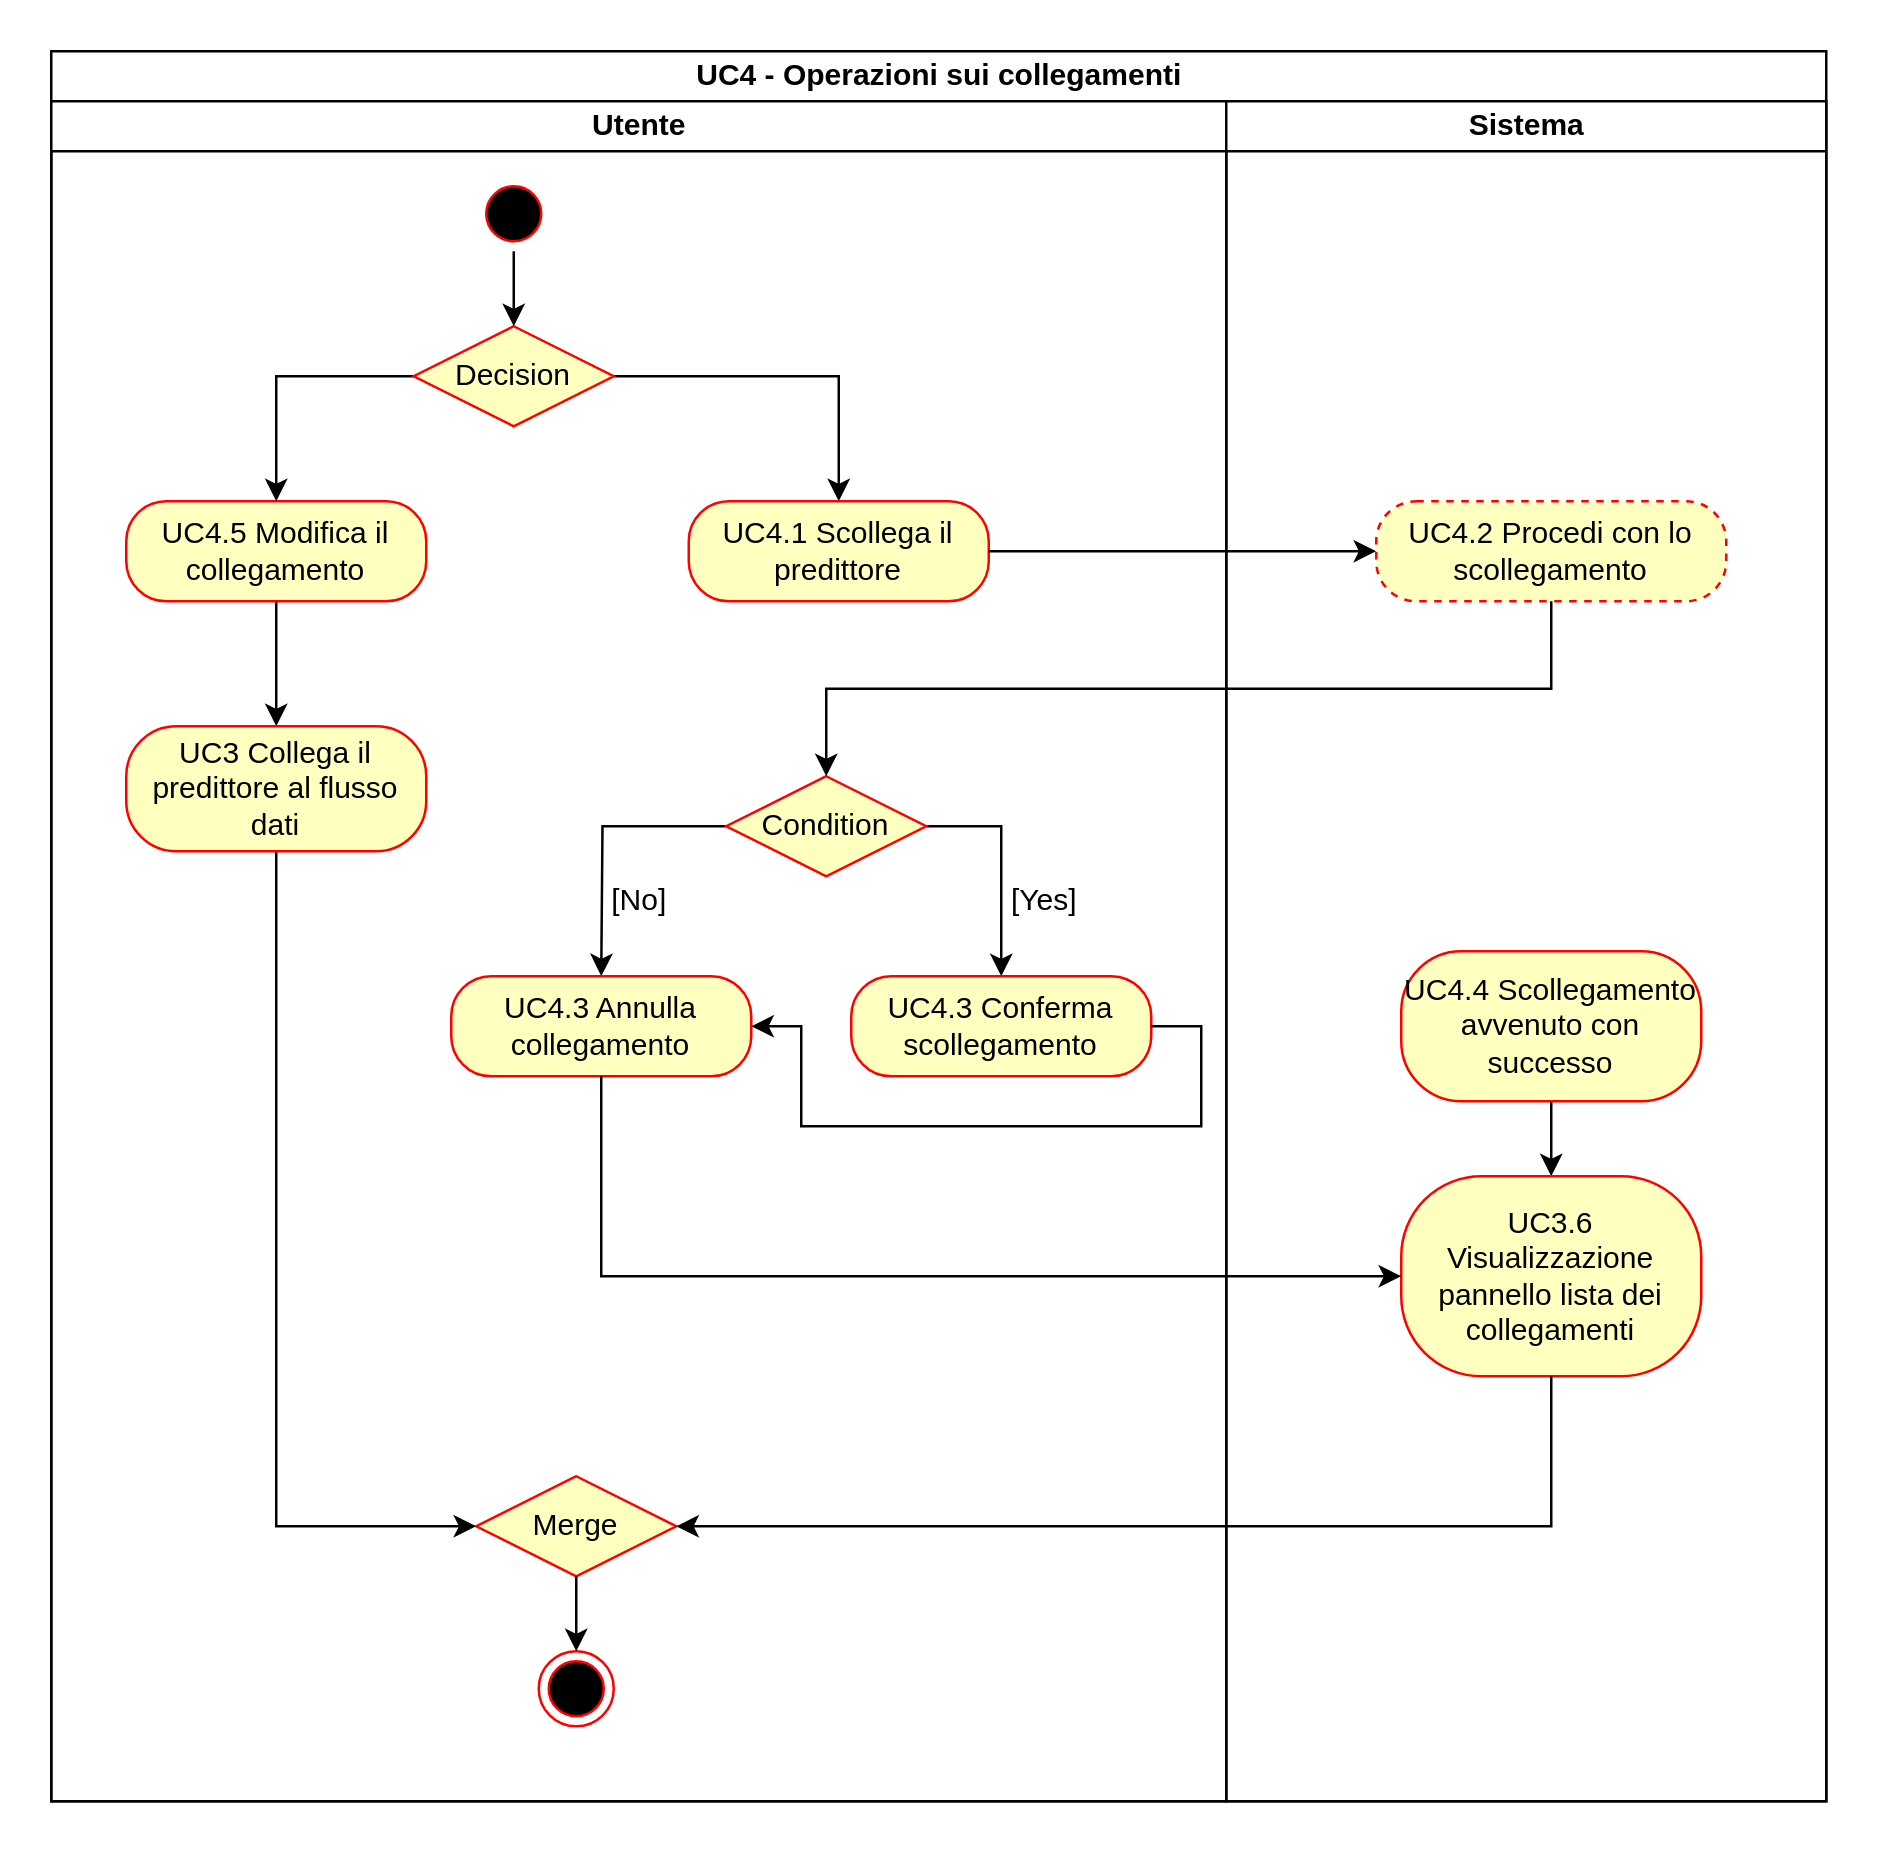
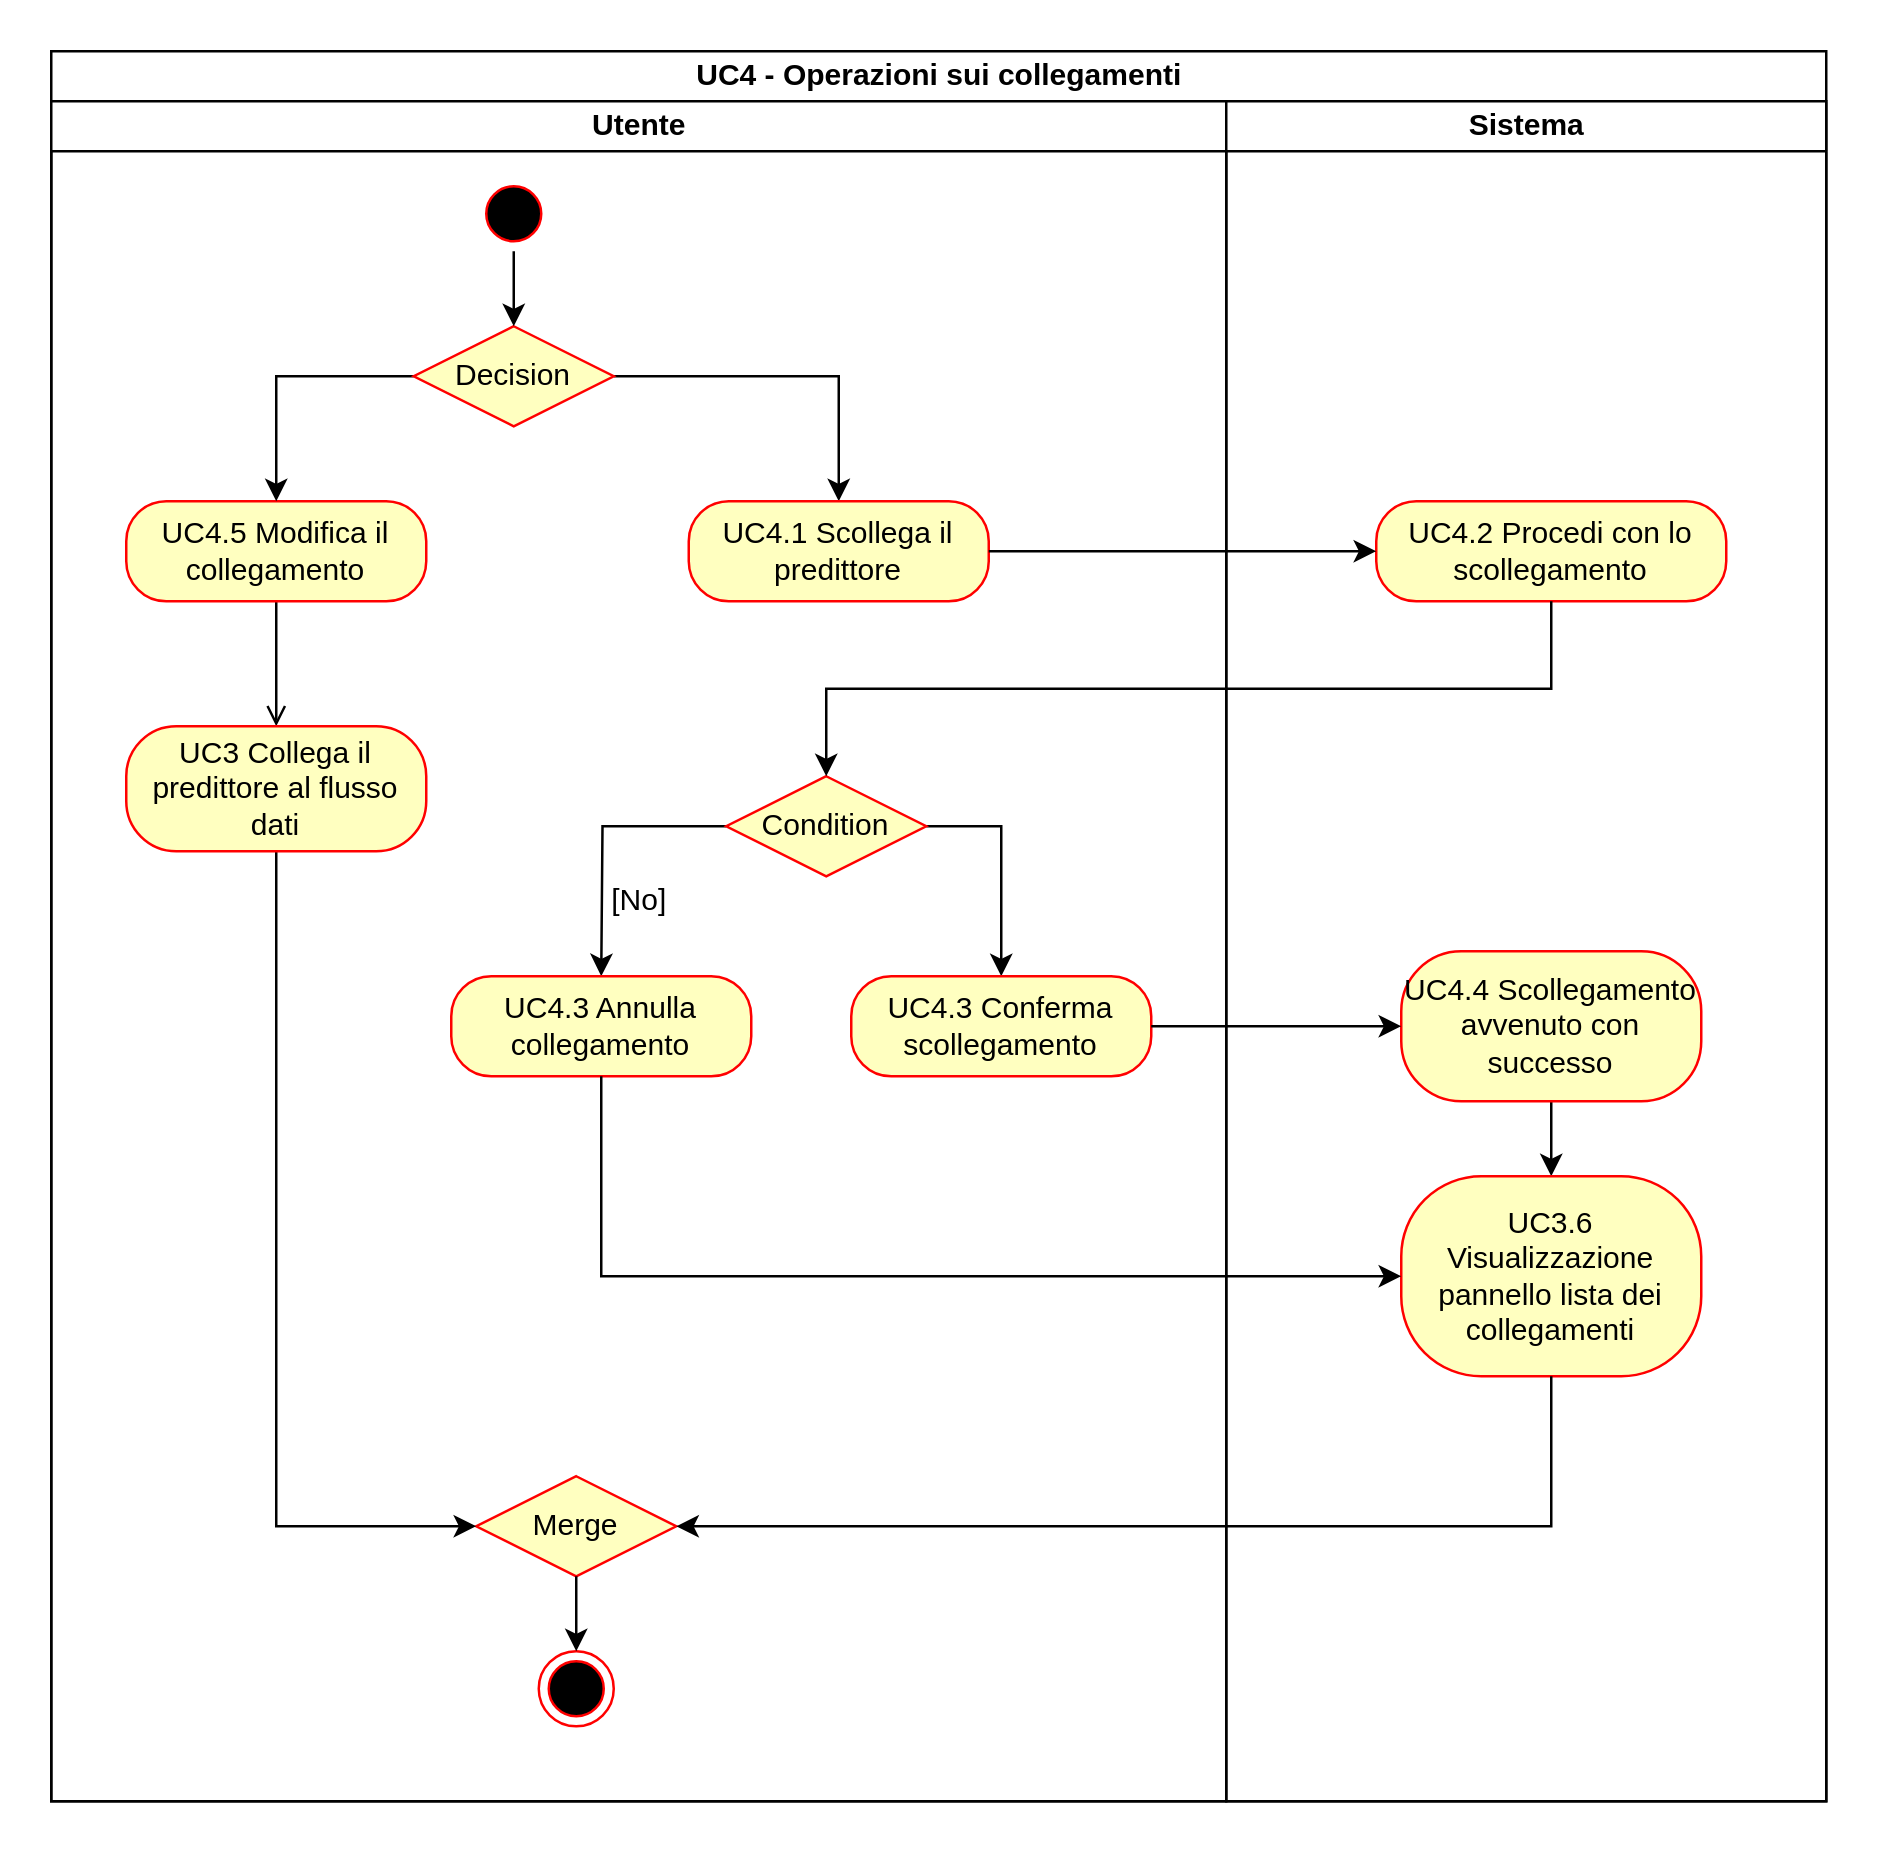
node "UC4.2 Procedi con lo scollegamento": style dashed -> solid
edge "UC4.5 Modifica il collegamento" -> "UC3 Collega il predittore al flusso dati": arrowhead classic -> open
node "[Yes]": removed
edge "UC4.3 Conferma scollegamento" -> "UC4.3 Annulla collegamento": now "UC4.3 Conferma scollegamento" -> "UC4.4 Scollegamento avvenuto con successo"
